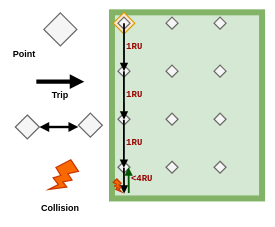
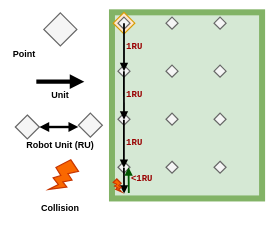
node "Trip": label "Trip" -> "Unit"
node "Robot Unit (RU)": added
node "<4RU": label "<4RU" -> "<1RU"
